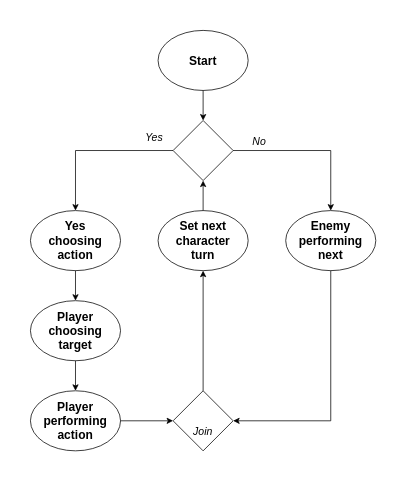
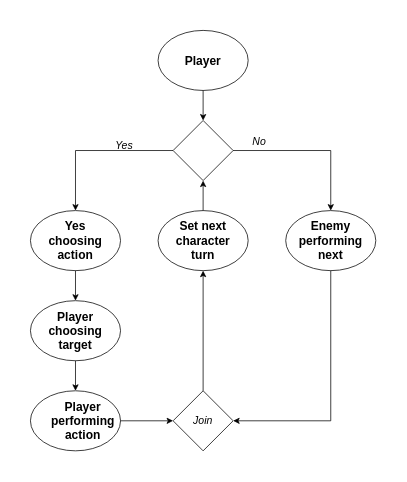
node "Start": label "Start" -> "Player"
node "Yes": moved (154, 137) -> (124, 145)
node "Player performing action": moved (75, 420) -> (83, 420)
node "Join": moved (203, 432) -> (203, 420)
